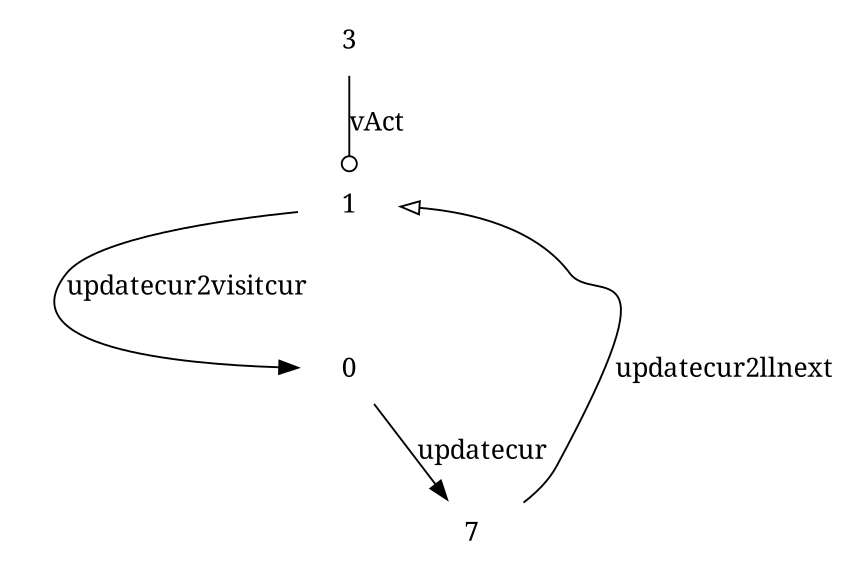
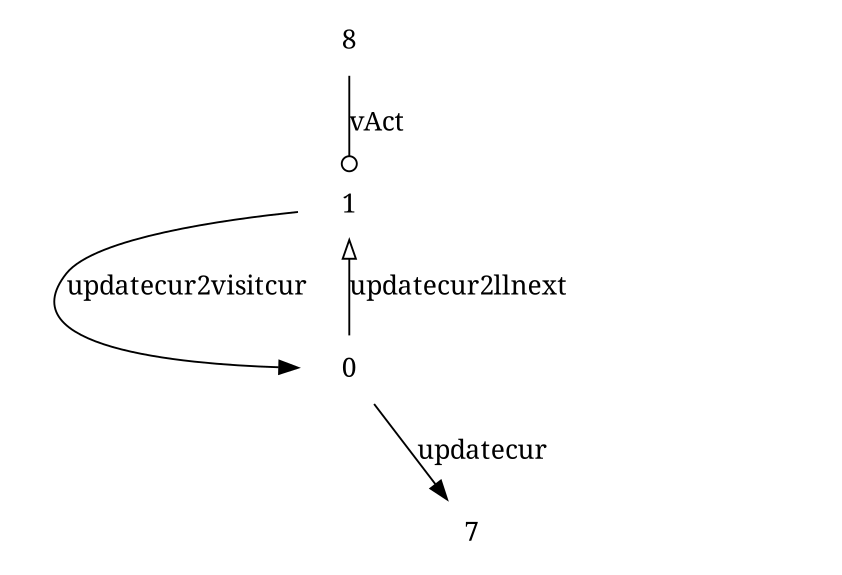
node "3": label "3" -> "8"
edge "7" -> "1": now "0" -> "1"
